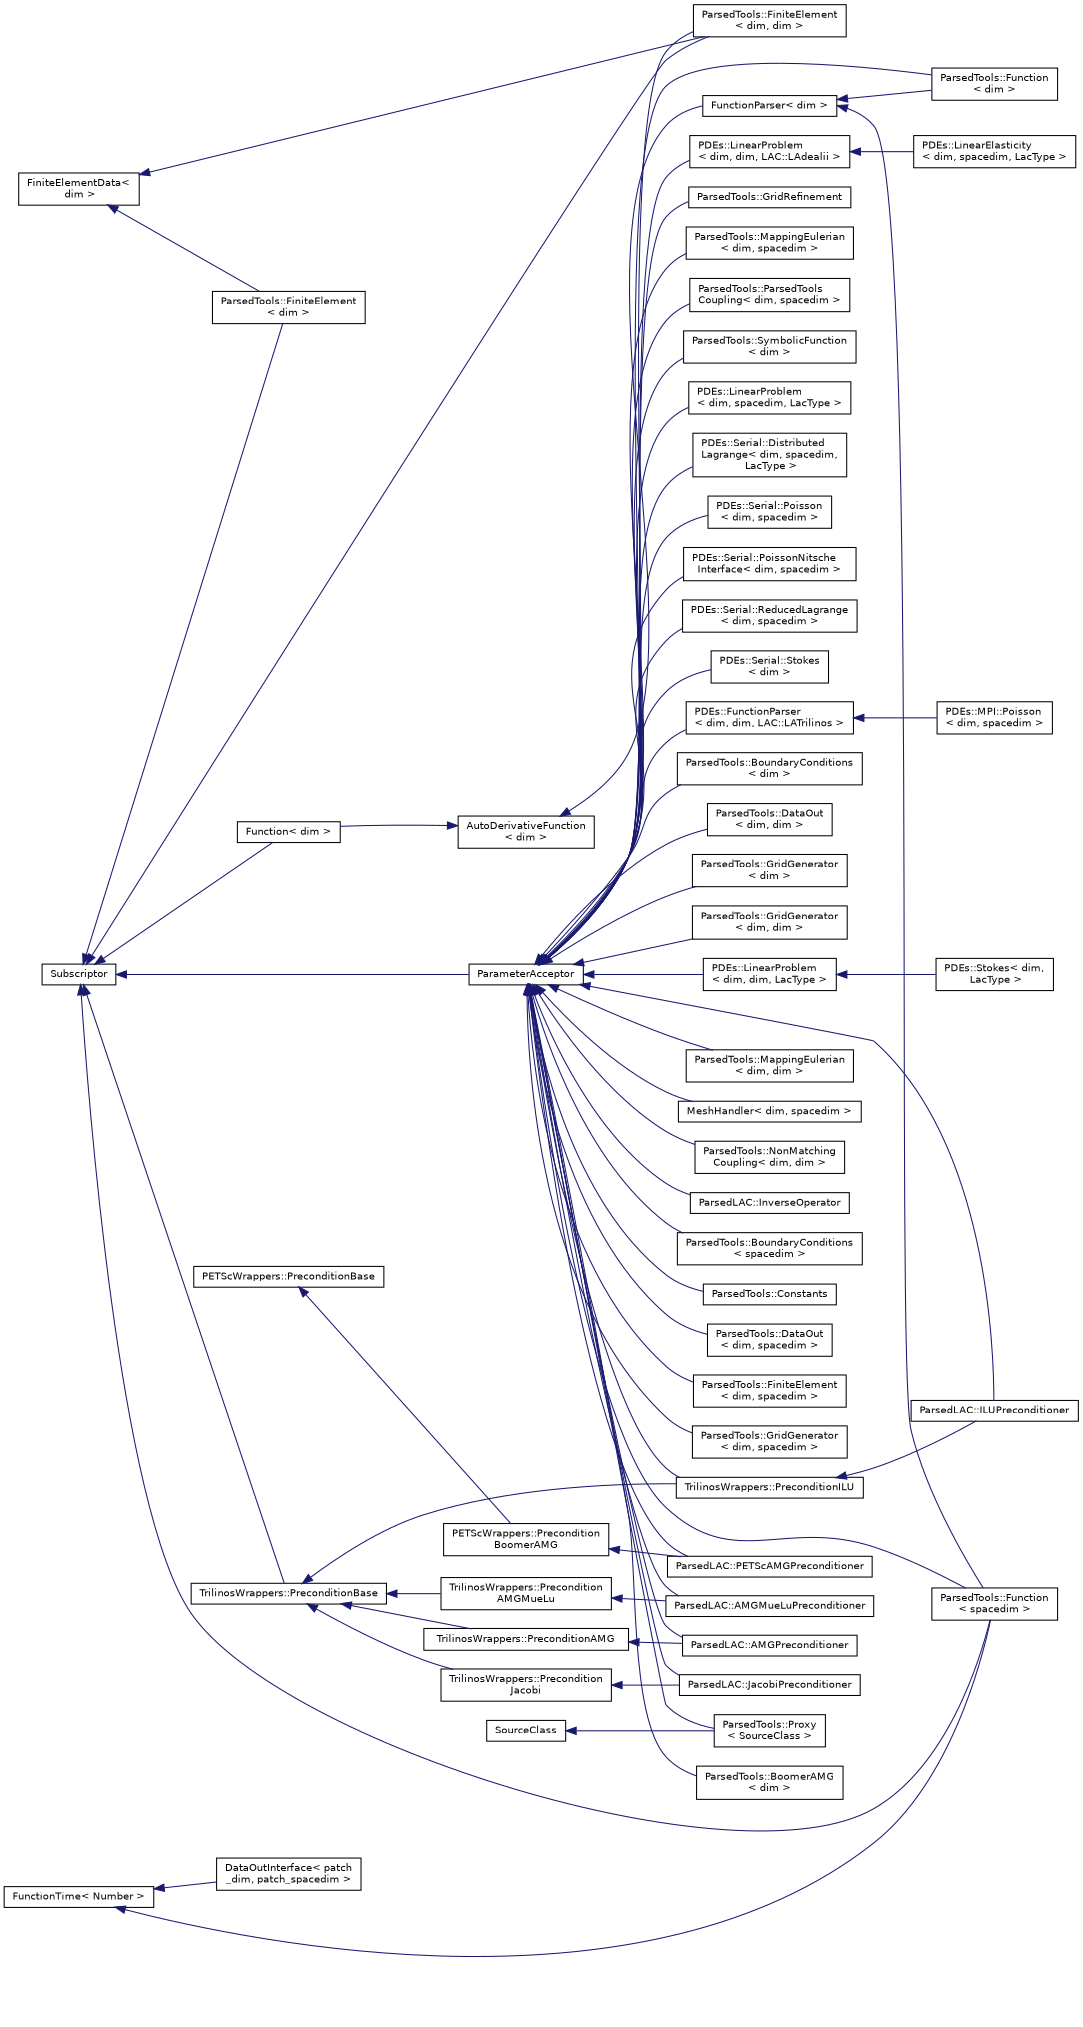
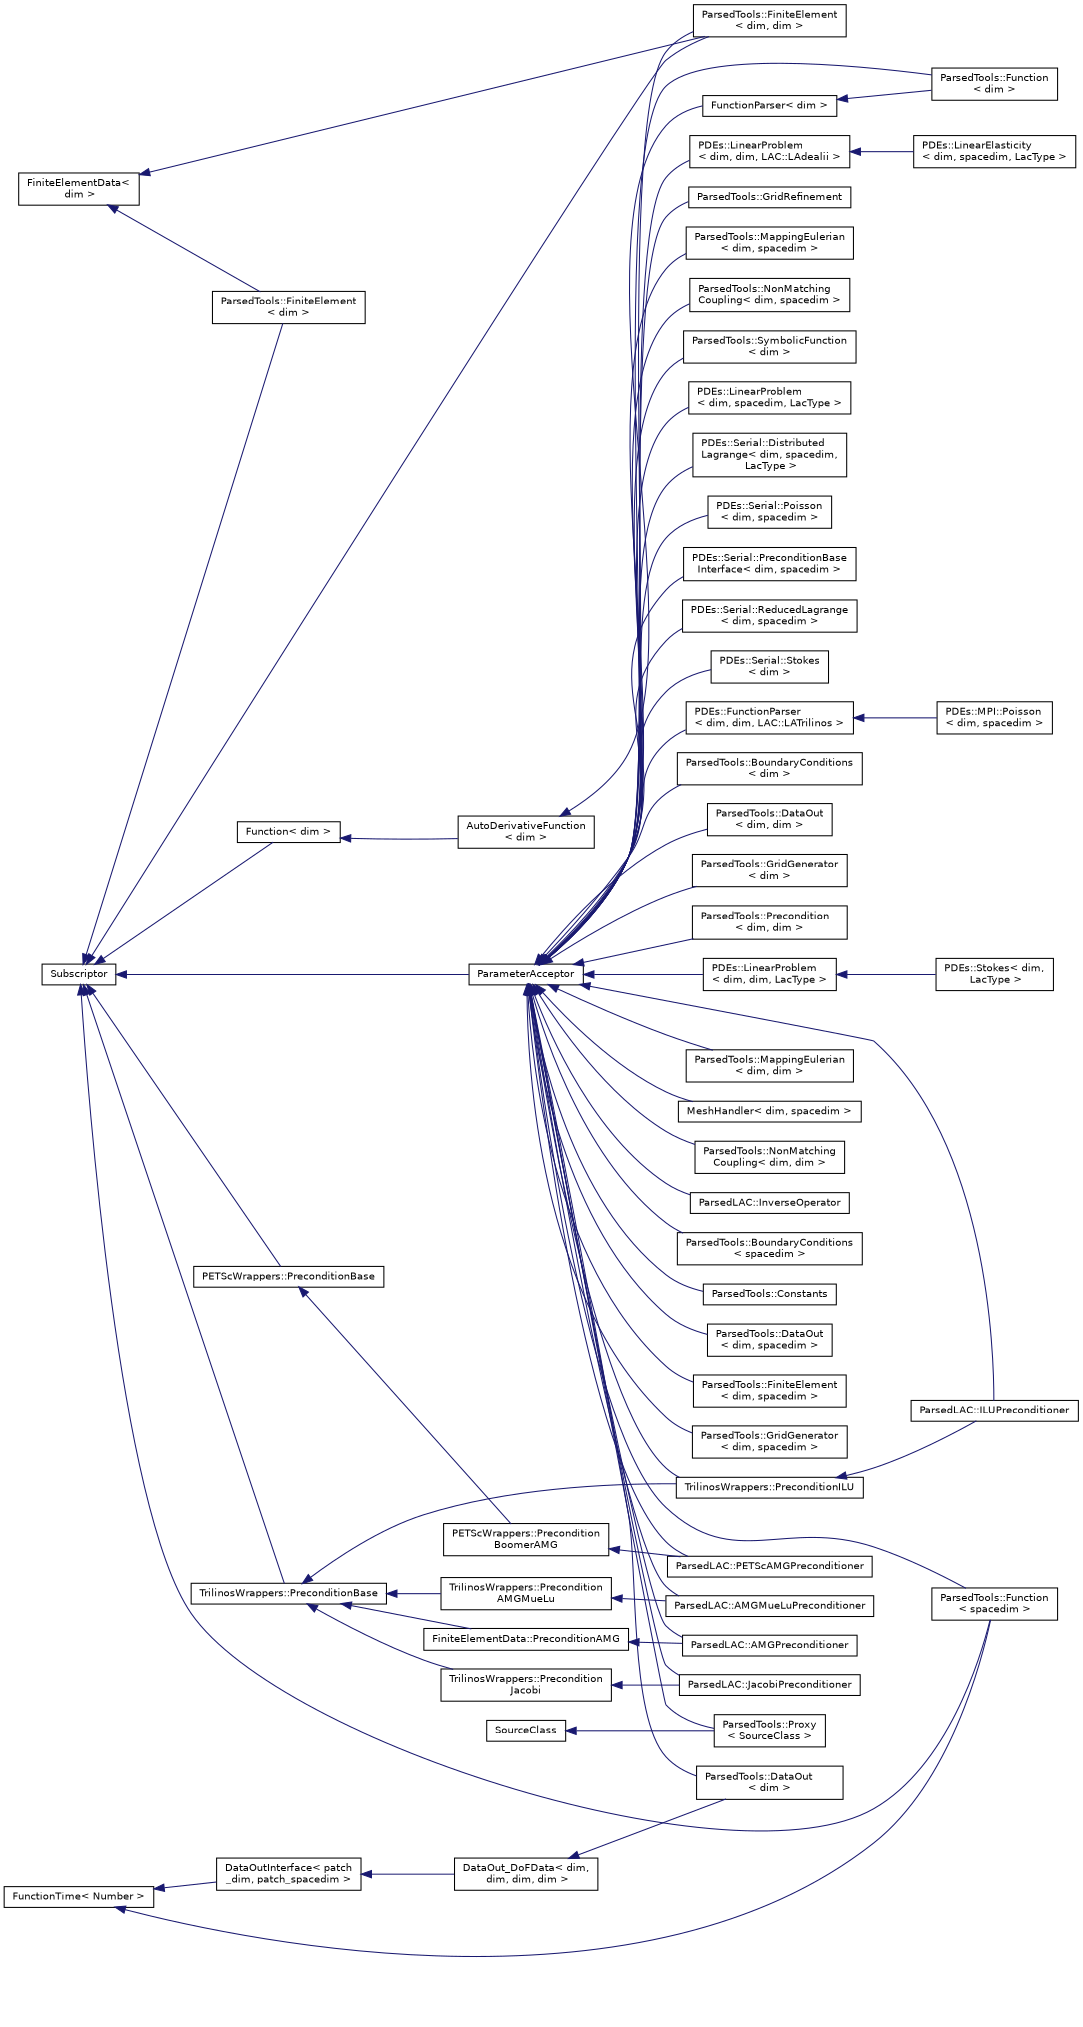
node "ParsedTools::ParsedTools Coupling< dim, spacedim >": label "ParsedTools::ParsedTools Coupling< dim, spacedim >" -> "ParsedTools::NonMatching Coupling< dim, spacedim >"
node "PDEs::Serial::PoissonNitsche Interface< dim, spacedim >": label "PDEs::Serial::PoissonNitsche Interface< dim, spacedim >" -> "PDEs::Serial::PreconditionBase Interface< dim, spacedim >"
edge "Function< dim >" -> "AutoDerivativeFunction < dim >": reversed
edge "ParsedTools::Function < spacedim >" -> "FunctionParser< dim >": removed
node "ParsedTools::GridGenerator < dim, dim >": label "ParsedTools::GridGenerator < dim, dim >" -> "ParsedTools::Precondition < dim, dim >"
edge "PETScWrappers::PreconditionBase" -> "Subscriptor": added
node "TrilinosWrappers::PreconditionAMG": label "TrilinosWrappers::PreconditionAMG" -> "FiniteElementData::PreconditionAMG"
node "ParsedTools::BoomerAMG < dim >": label "ParsedTools::BoomerAMG < dim >" -> "ParsedTools::DataOut < dim >"
node "DataOut_DoFData< dim, dim, dim, dim >": added
